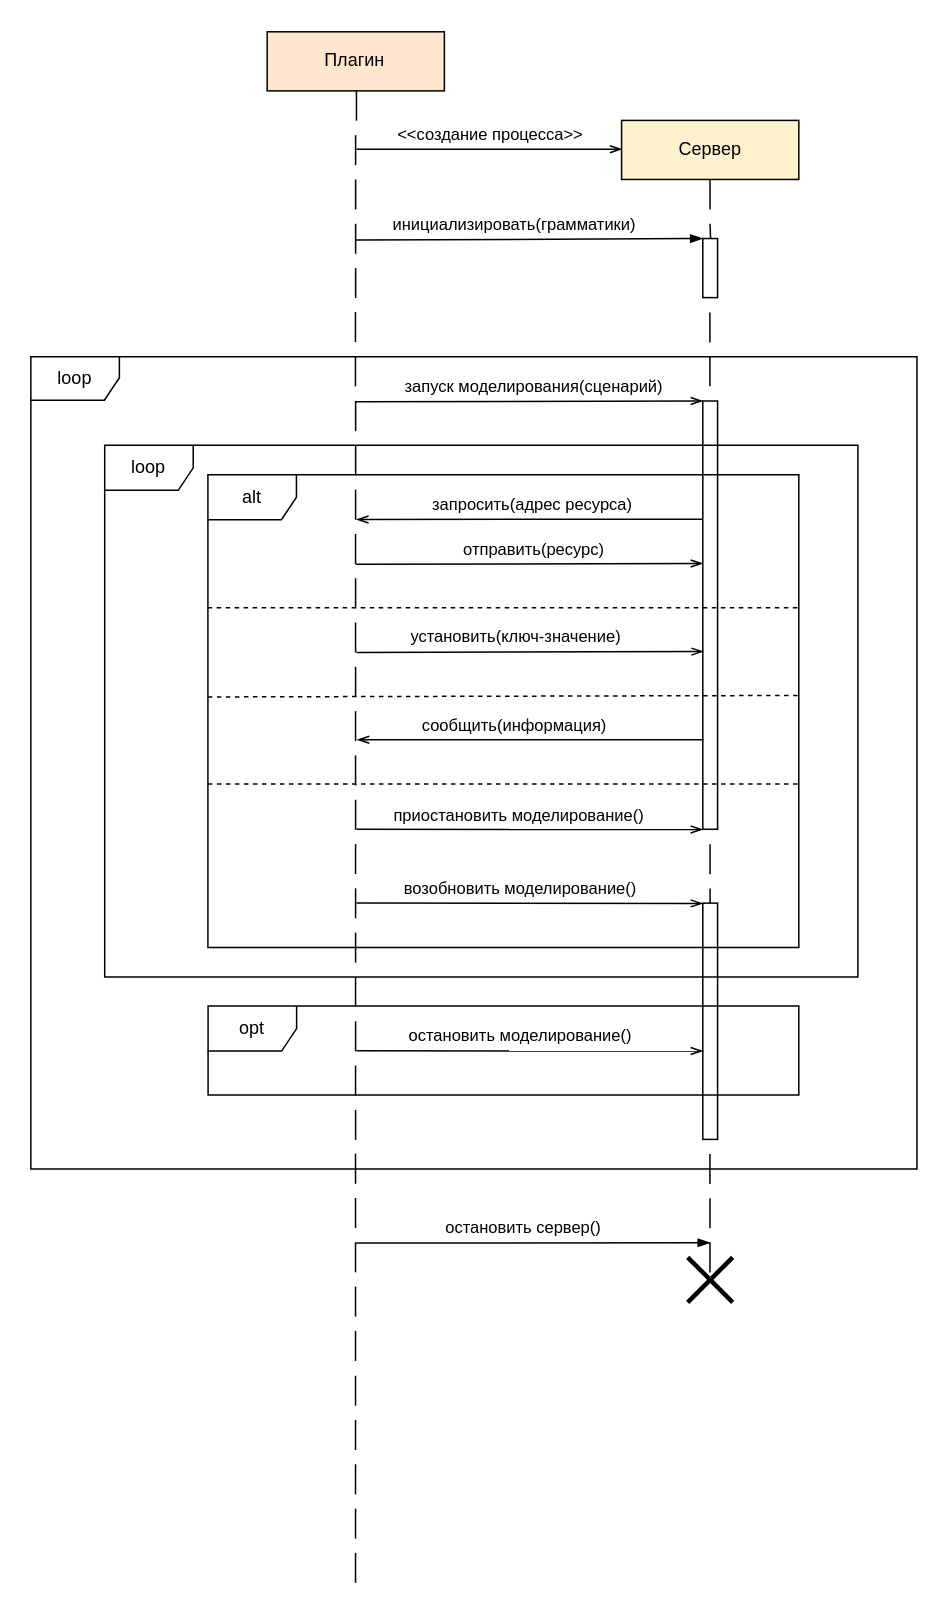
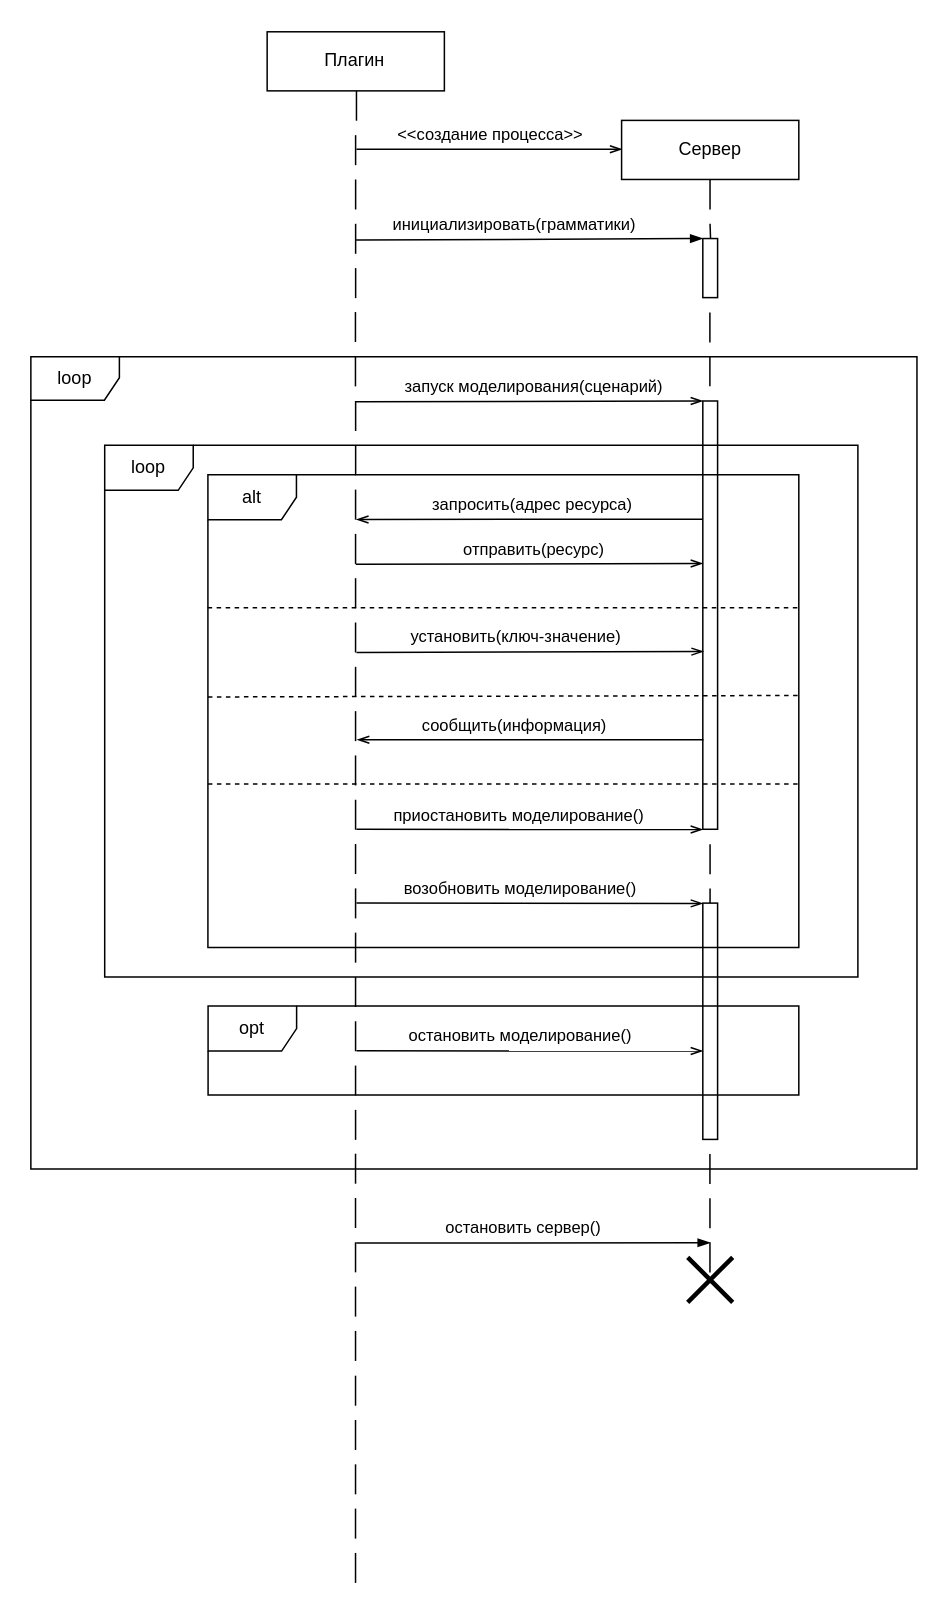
node "Плагин": fillcolor #ffe6cc -> #ffffff
node "Сервер": fillcolor #fff2cc -> #ffffff
